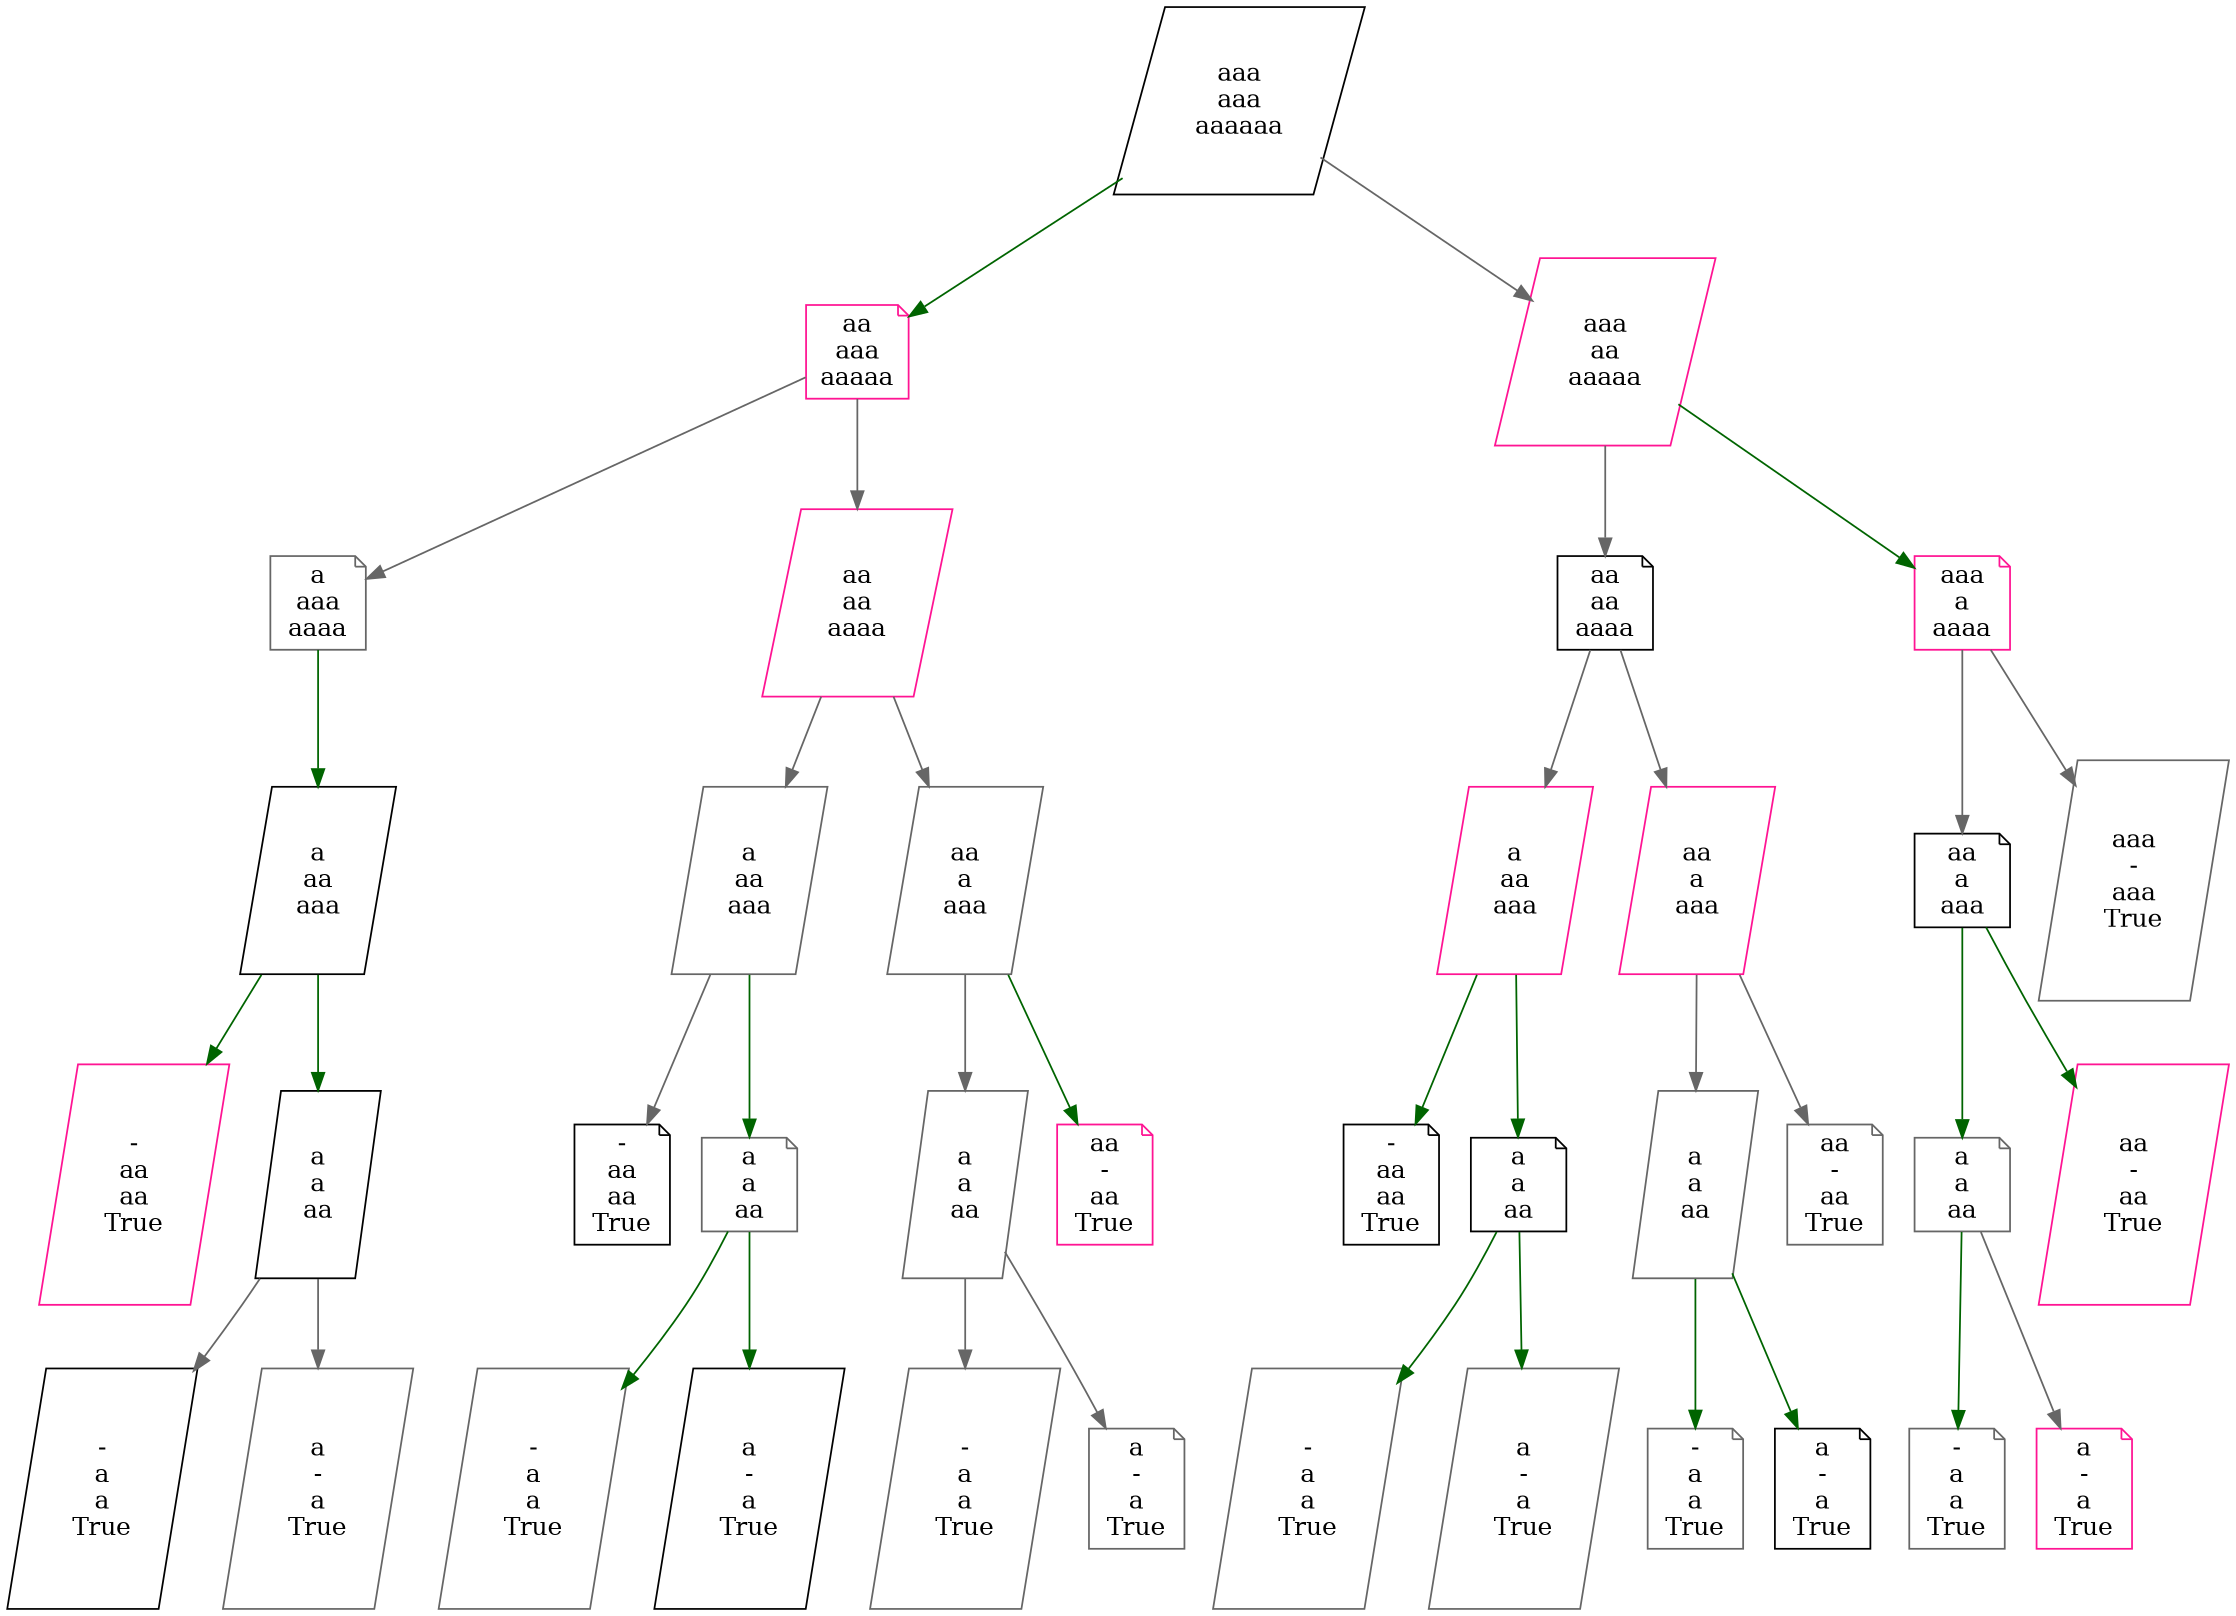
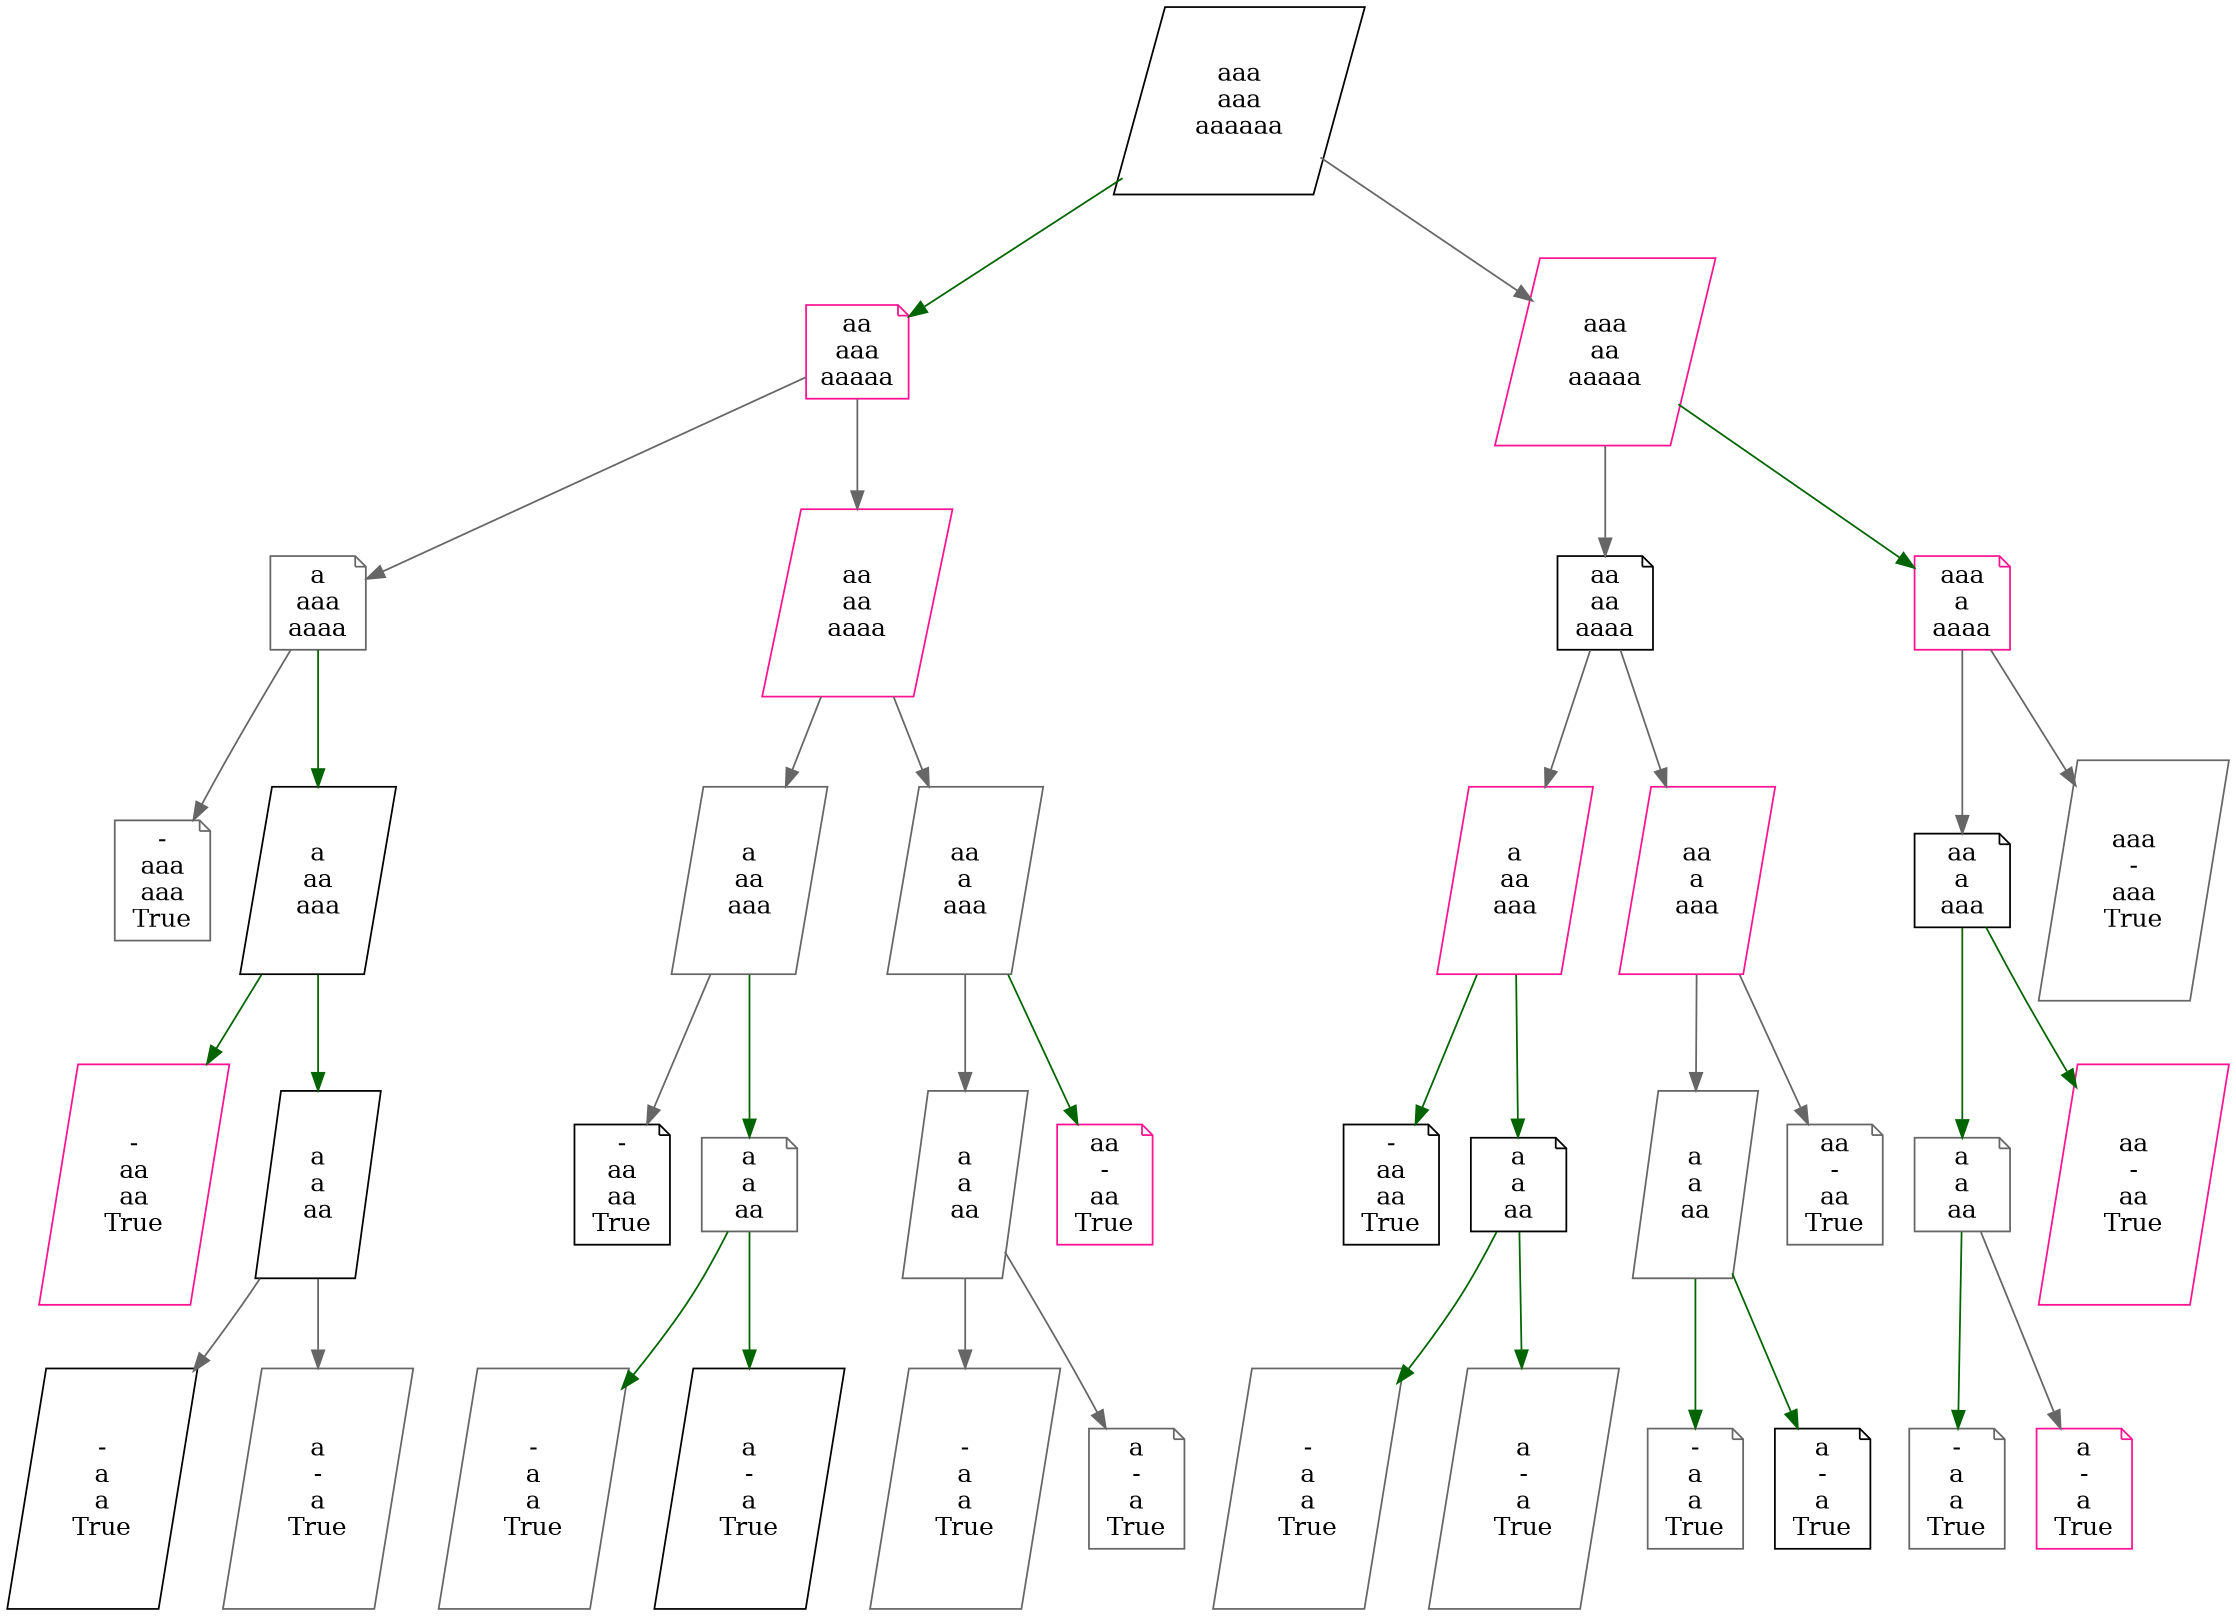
node "- aaa aaa True": added
